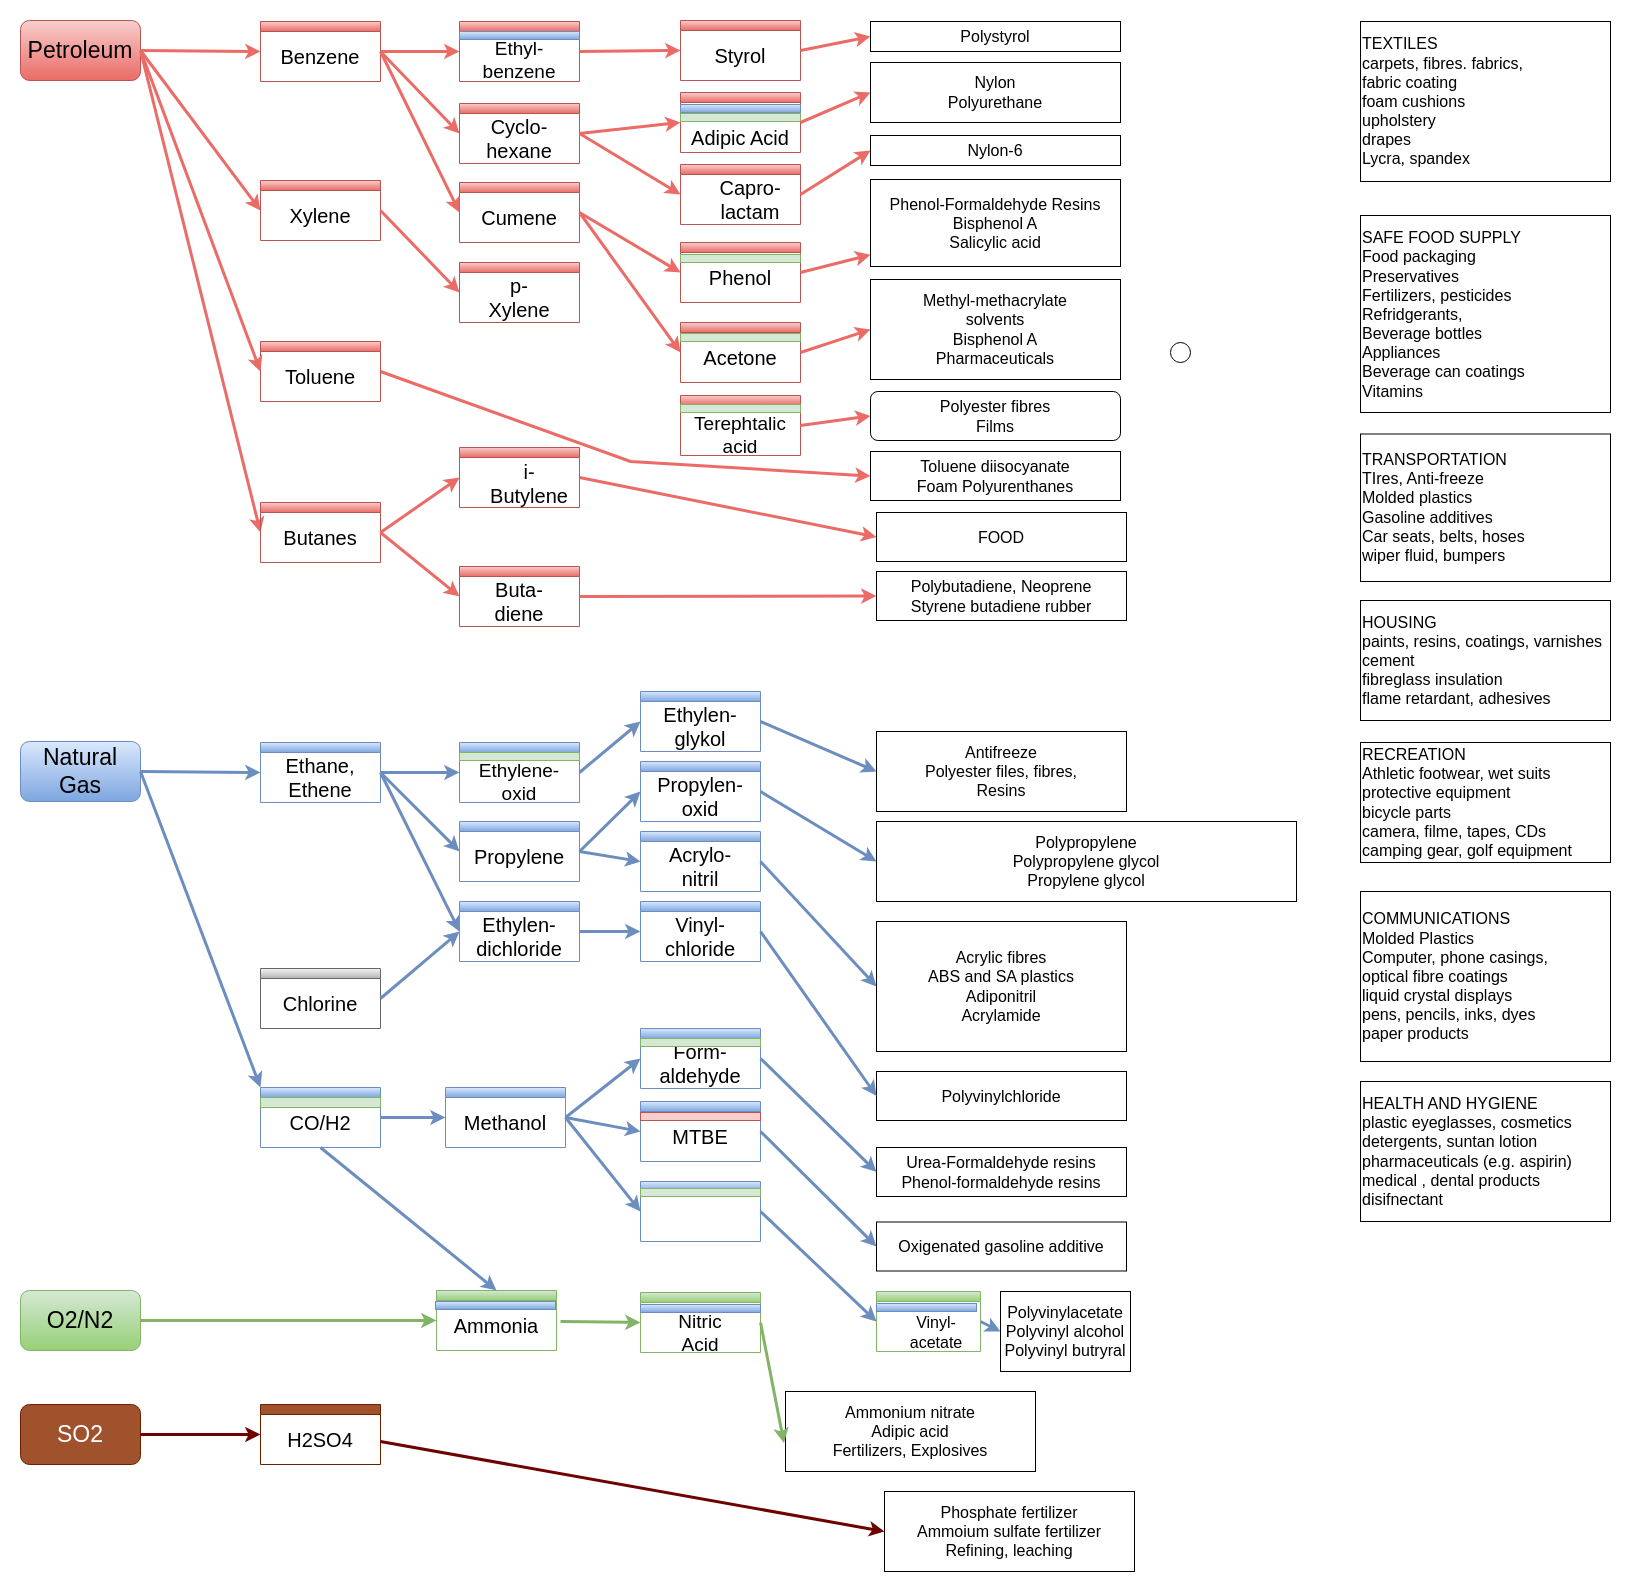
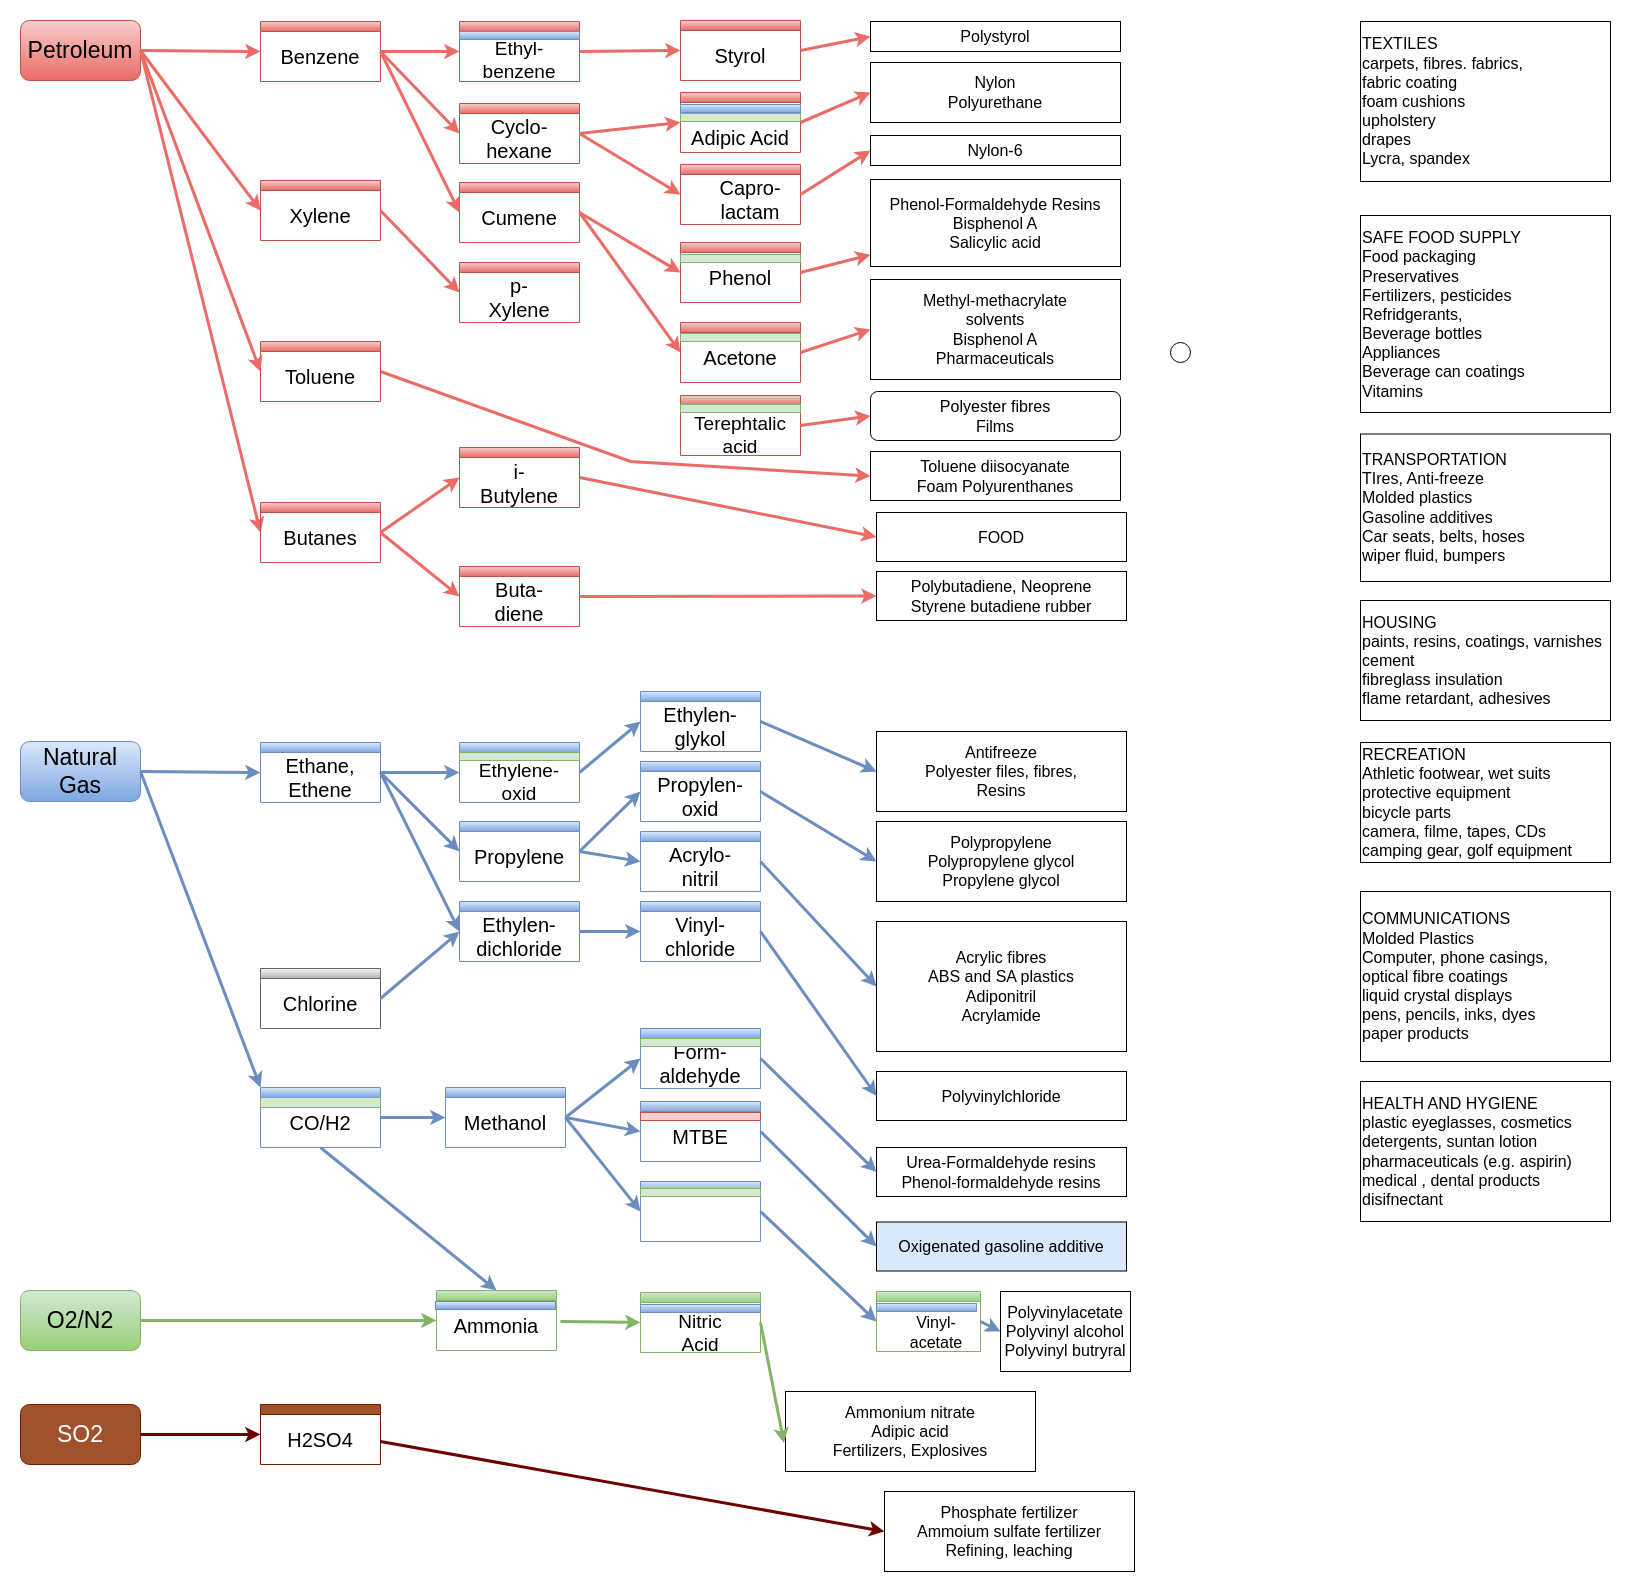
node "i-Butylene": moved (530, 484) -> (520, 484)
node "PolypropylenePolypropylene glycolPropylene glycol": size 420x80 -> 250x80
node "Oxigenated gasoline additive": fillcolor #ffffff -> #dae8fc
